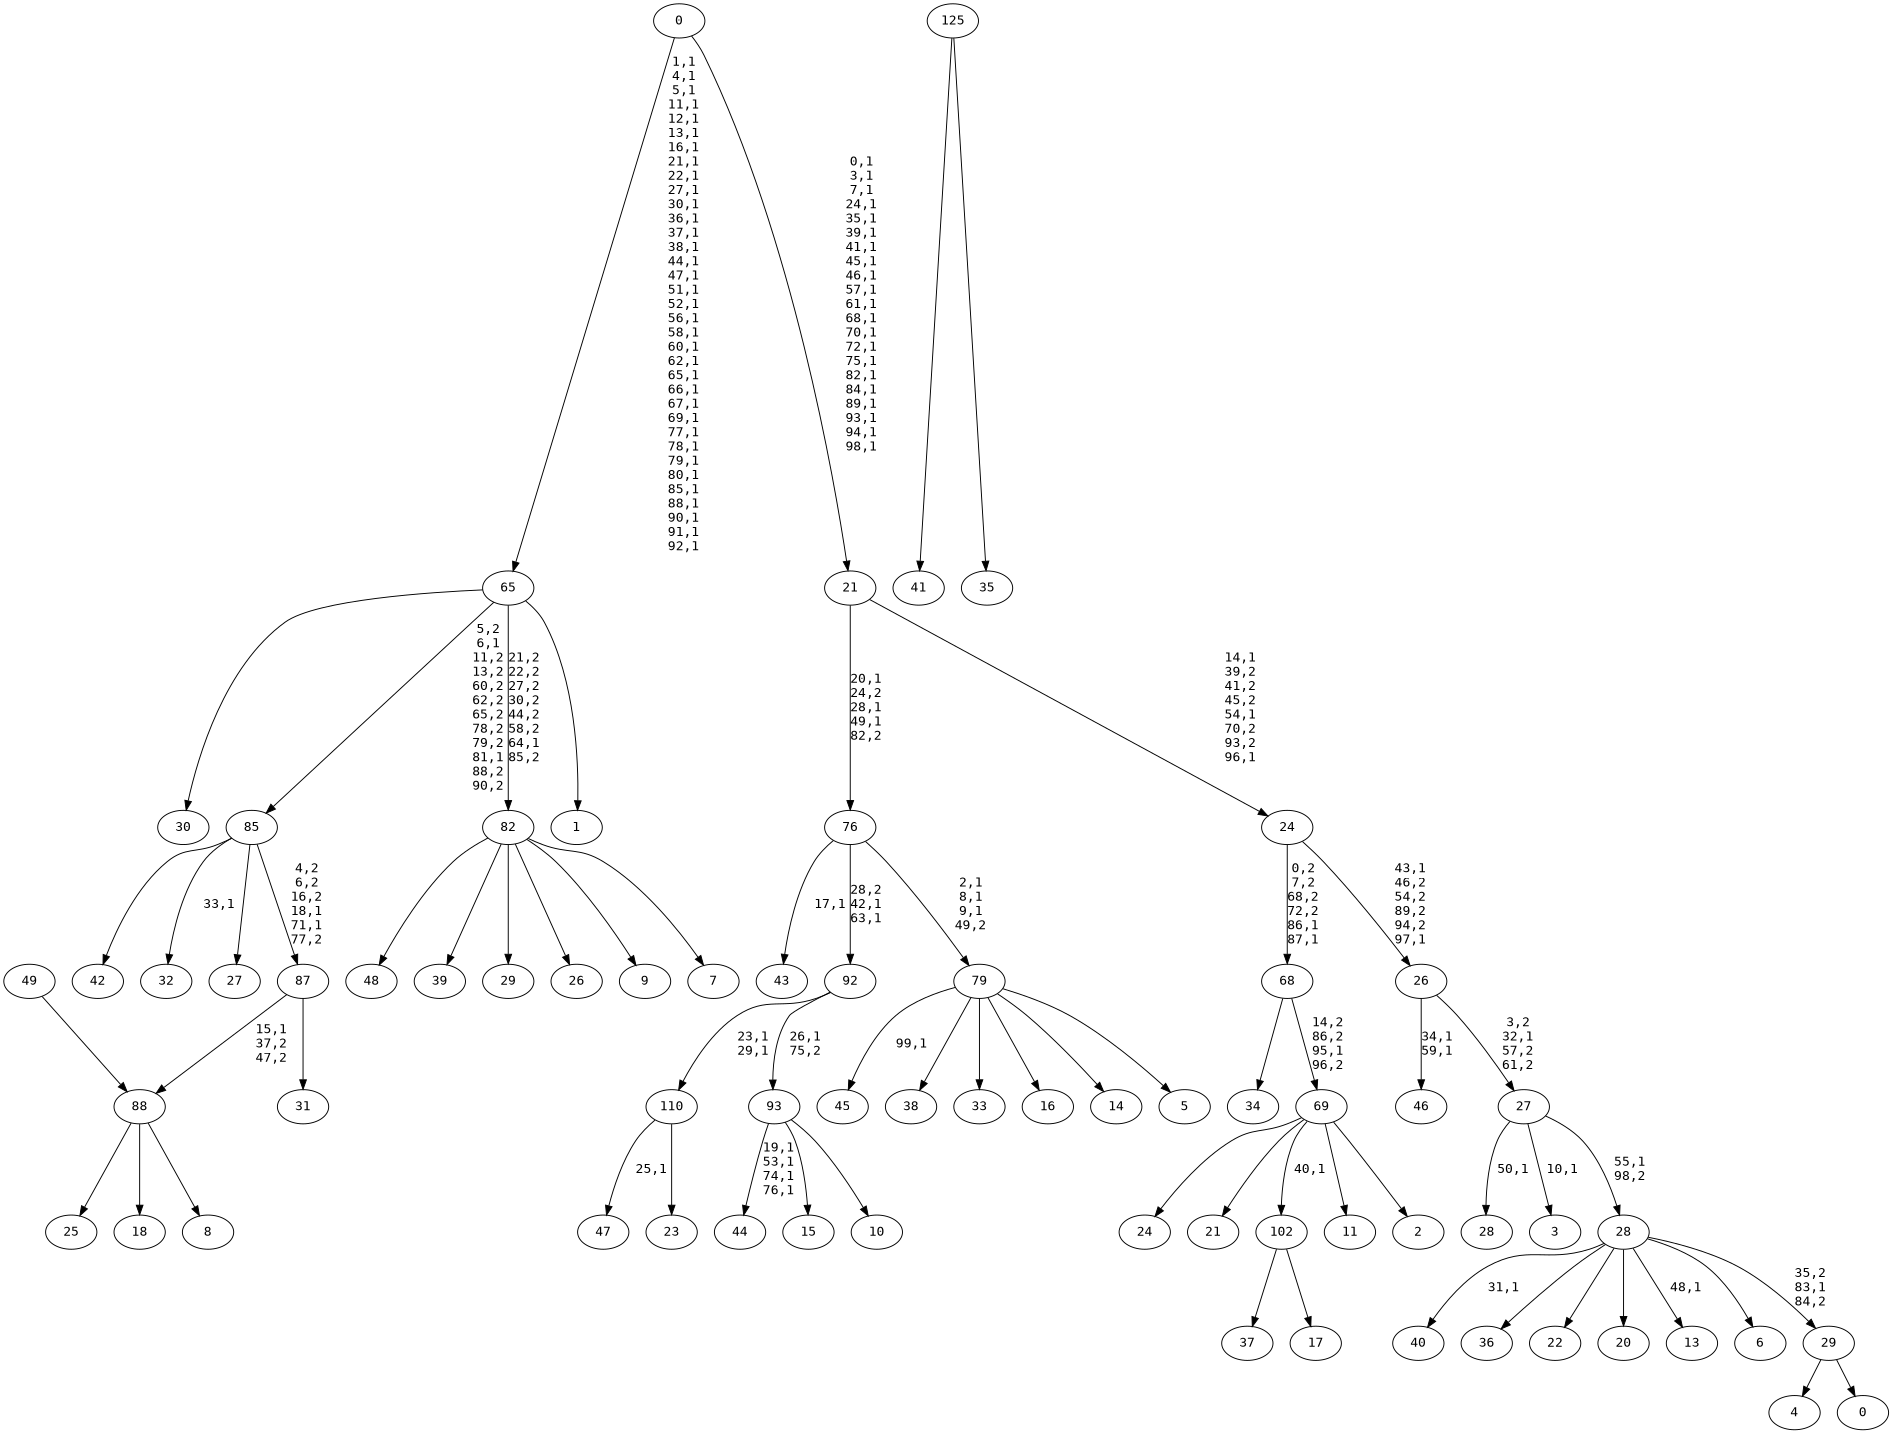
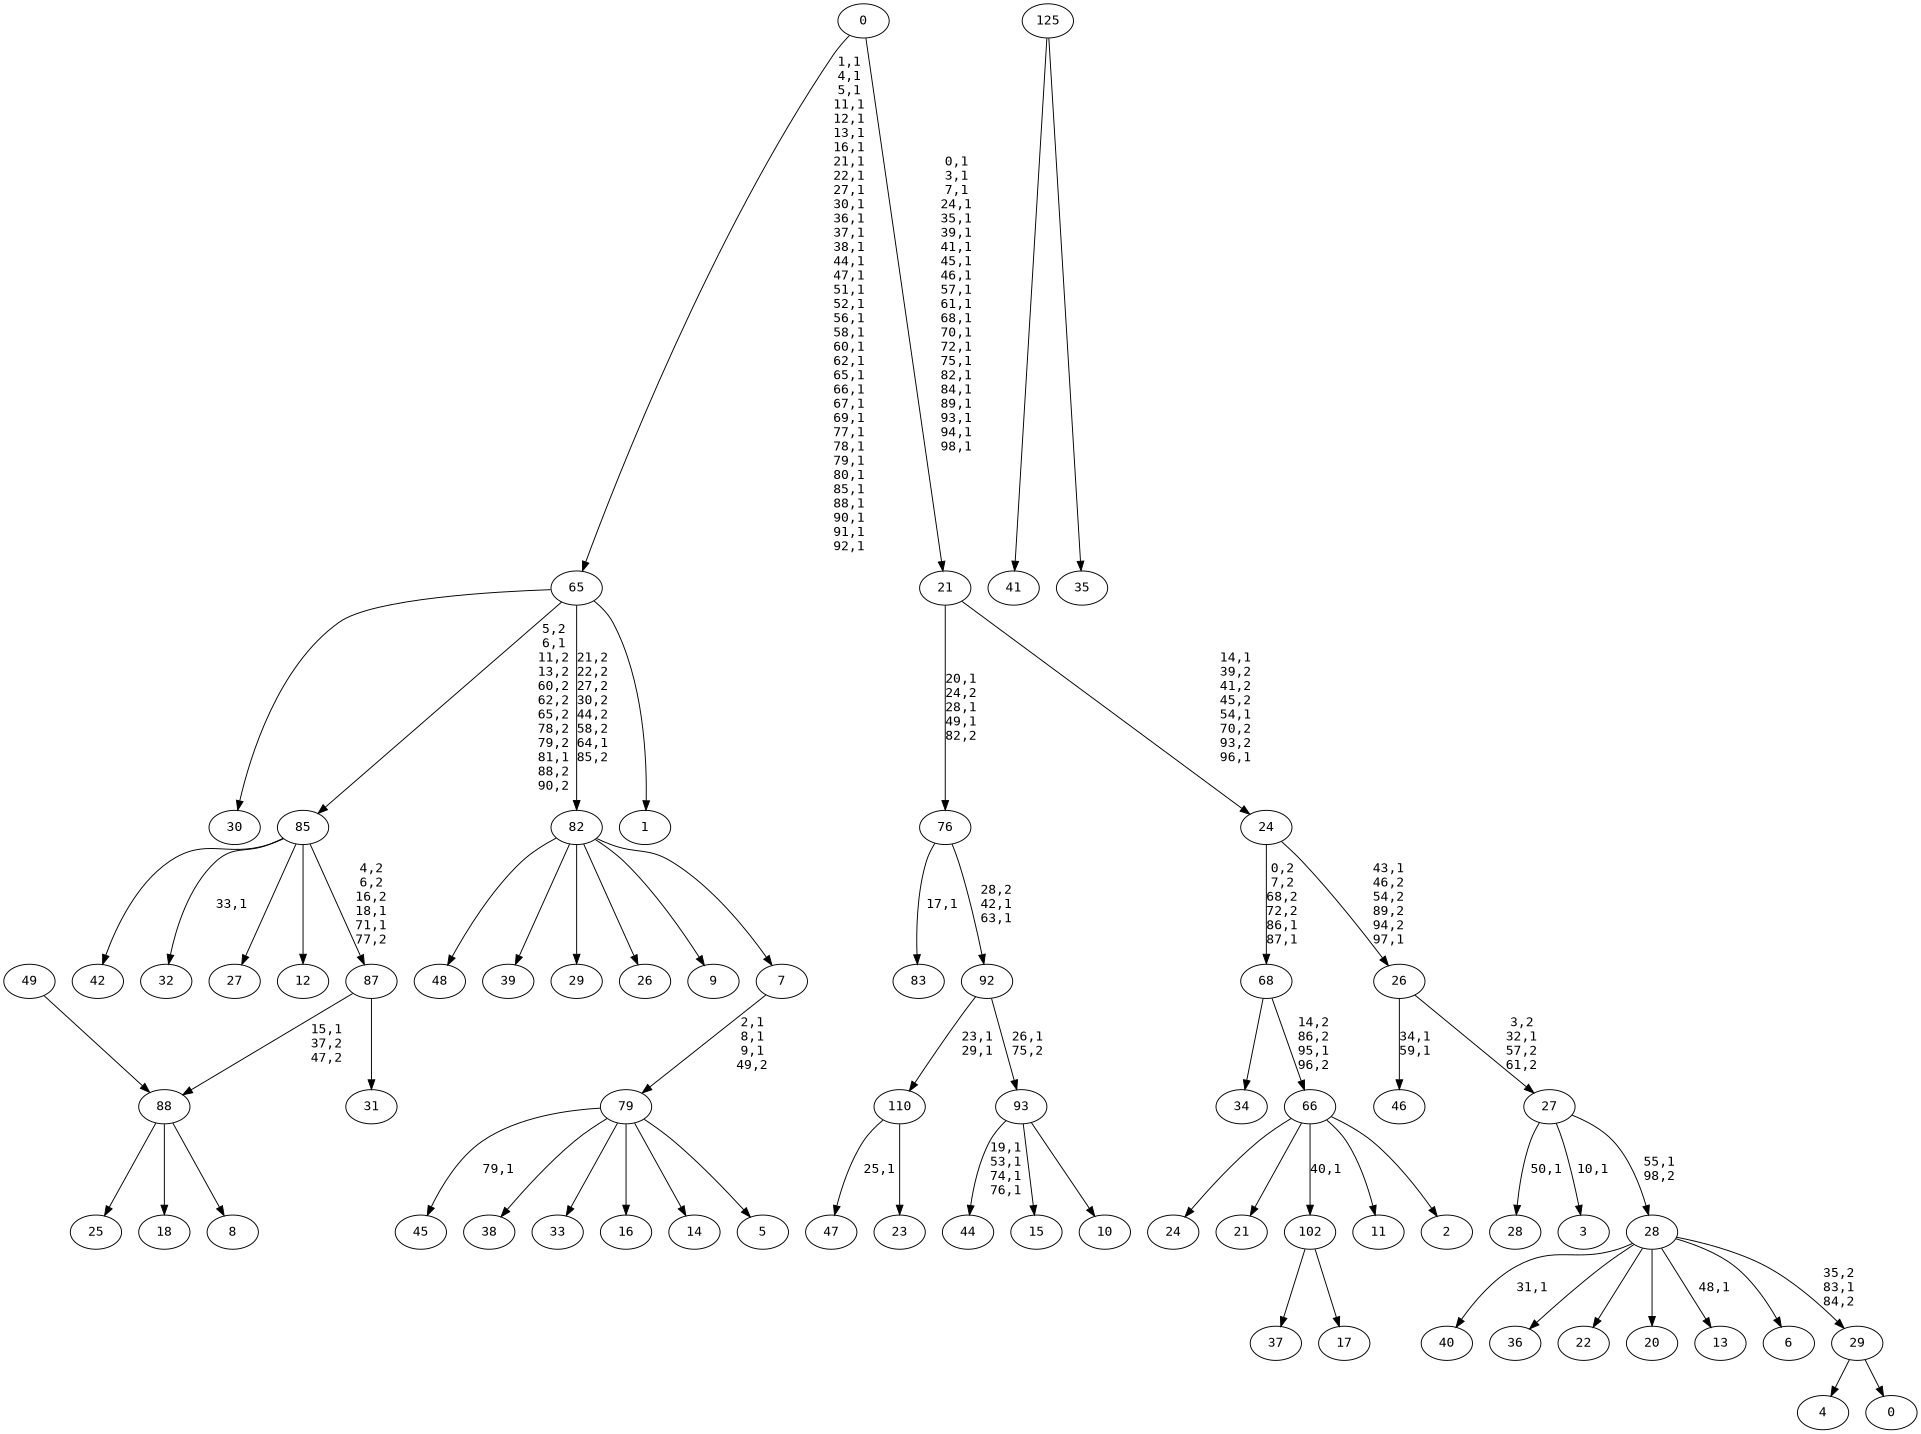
edge "76" -> "79": now "7" -> "79"
node "12": added
node "43": label "43" -> "83"
edge "79" -> "45": label "99,1" -> "79,1"
node "69": label "69" -> "66"
